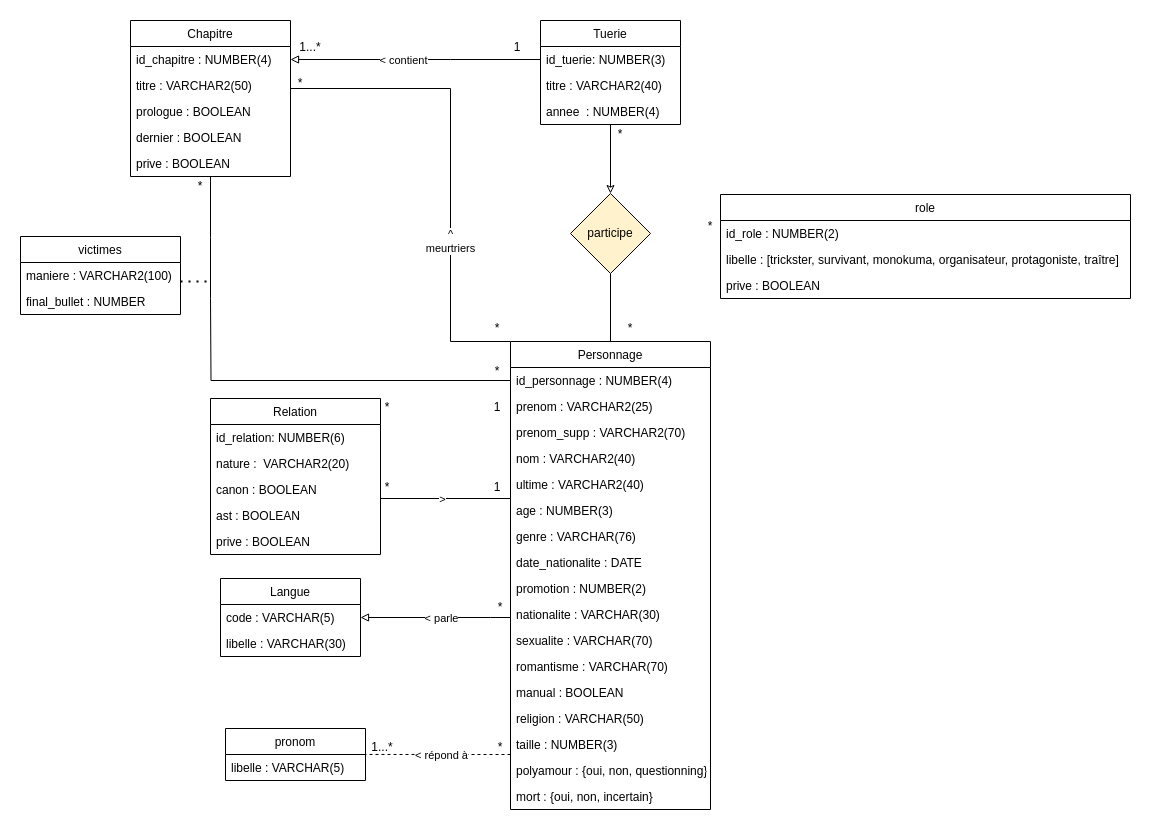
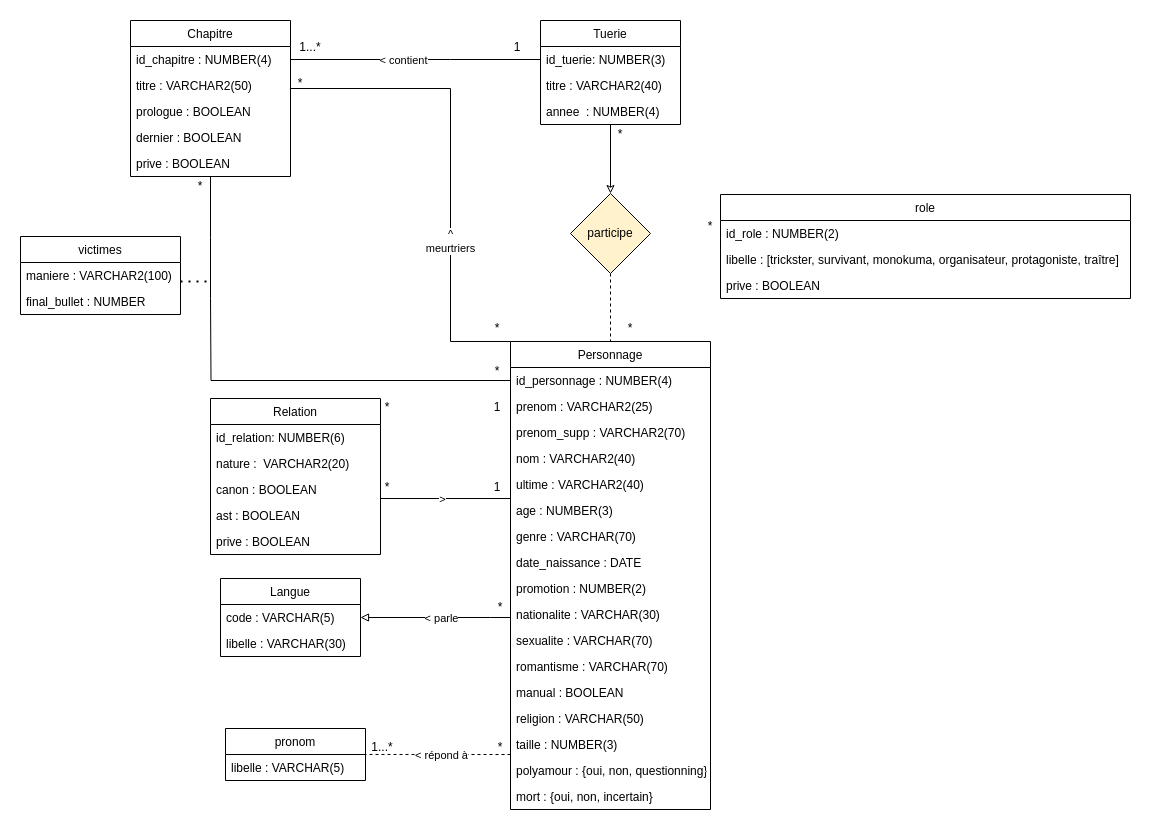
edge "Tuerie" -> "id_chapitre : NUMBER(4)": arrowhead block -> none
edge "participe" -- "Personnage": style solid -> dashed
node "genre : VARCHAR(76)": label "genre : VARCHAR(76)" -> "genre : VARCHAR(70)"
node "date_nationalite : DATE": label "date_nationalite : DATE" -> "date_naissance : DATE"
